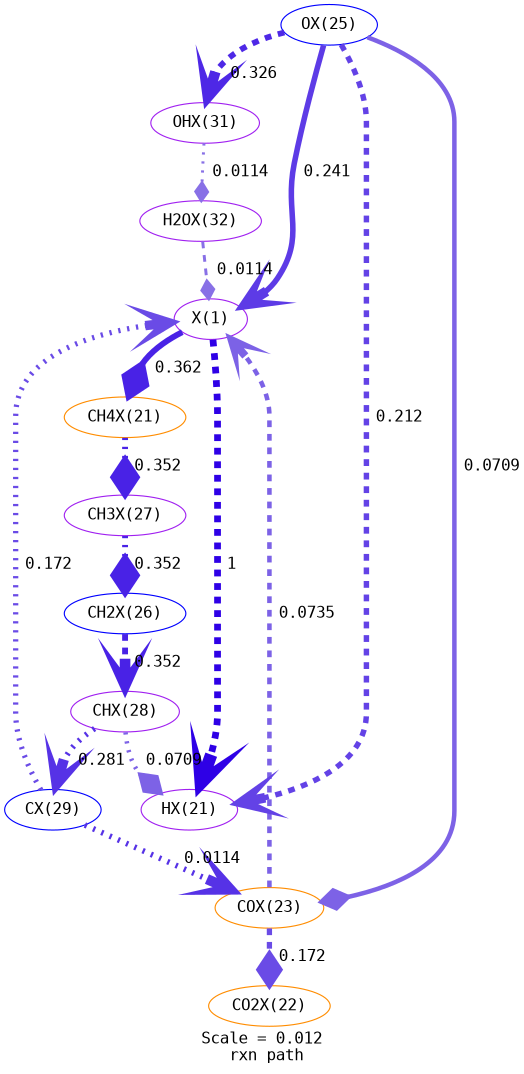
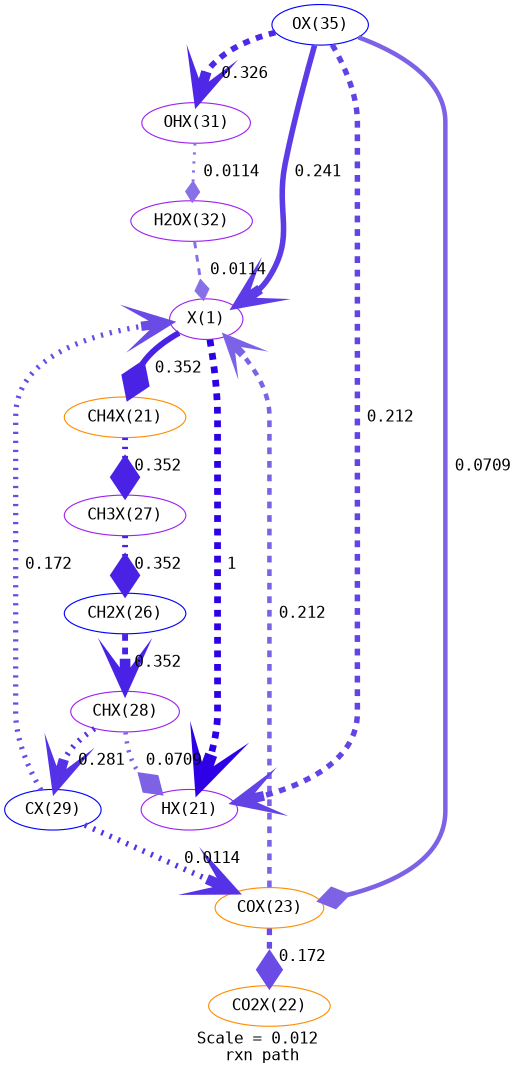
node "OX(25)": label "OX(25)" -> "OX(35)"
edge "X(1)" -> "CH4X(21)": label " 0.362" -> " 0.352"
edge "COX(23)" -> "X(1)": label " 0.0735" -> " 0.212"
